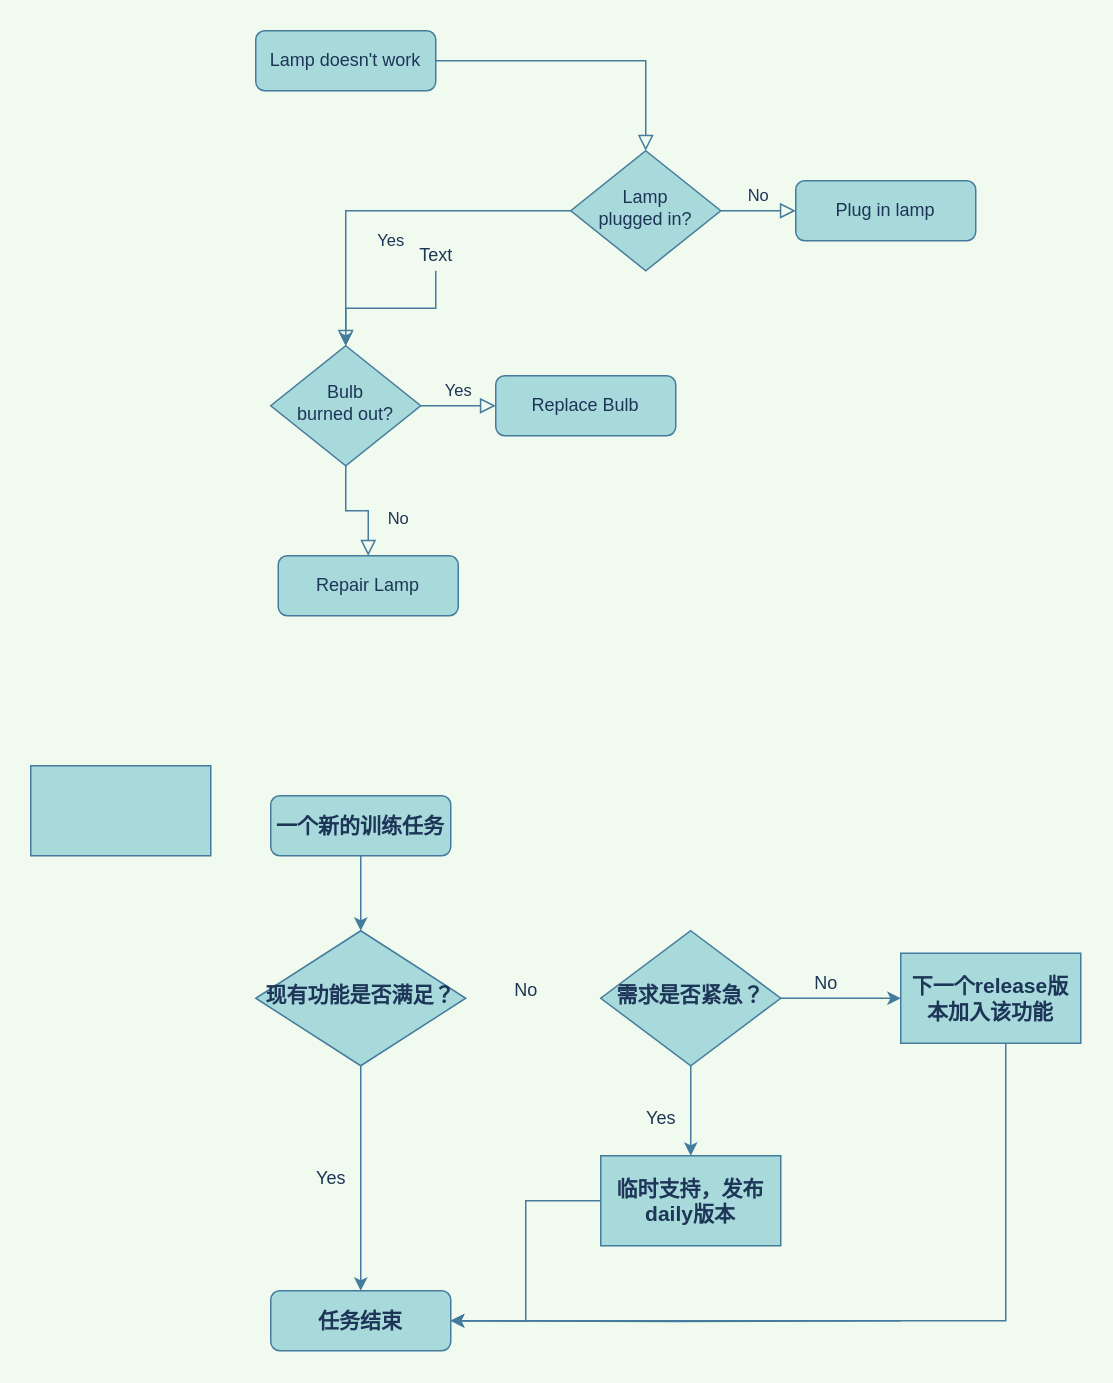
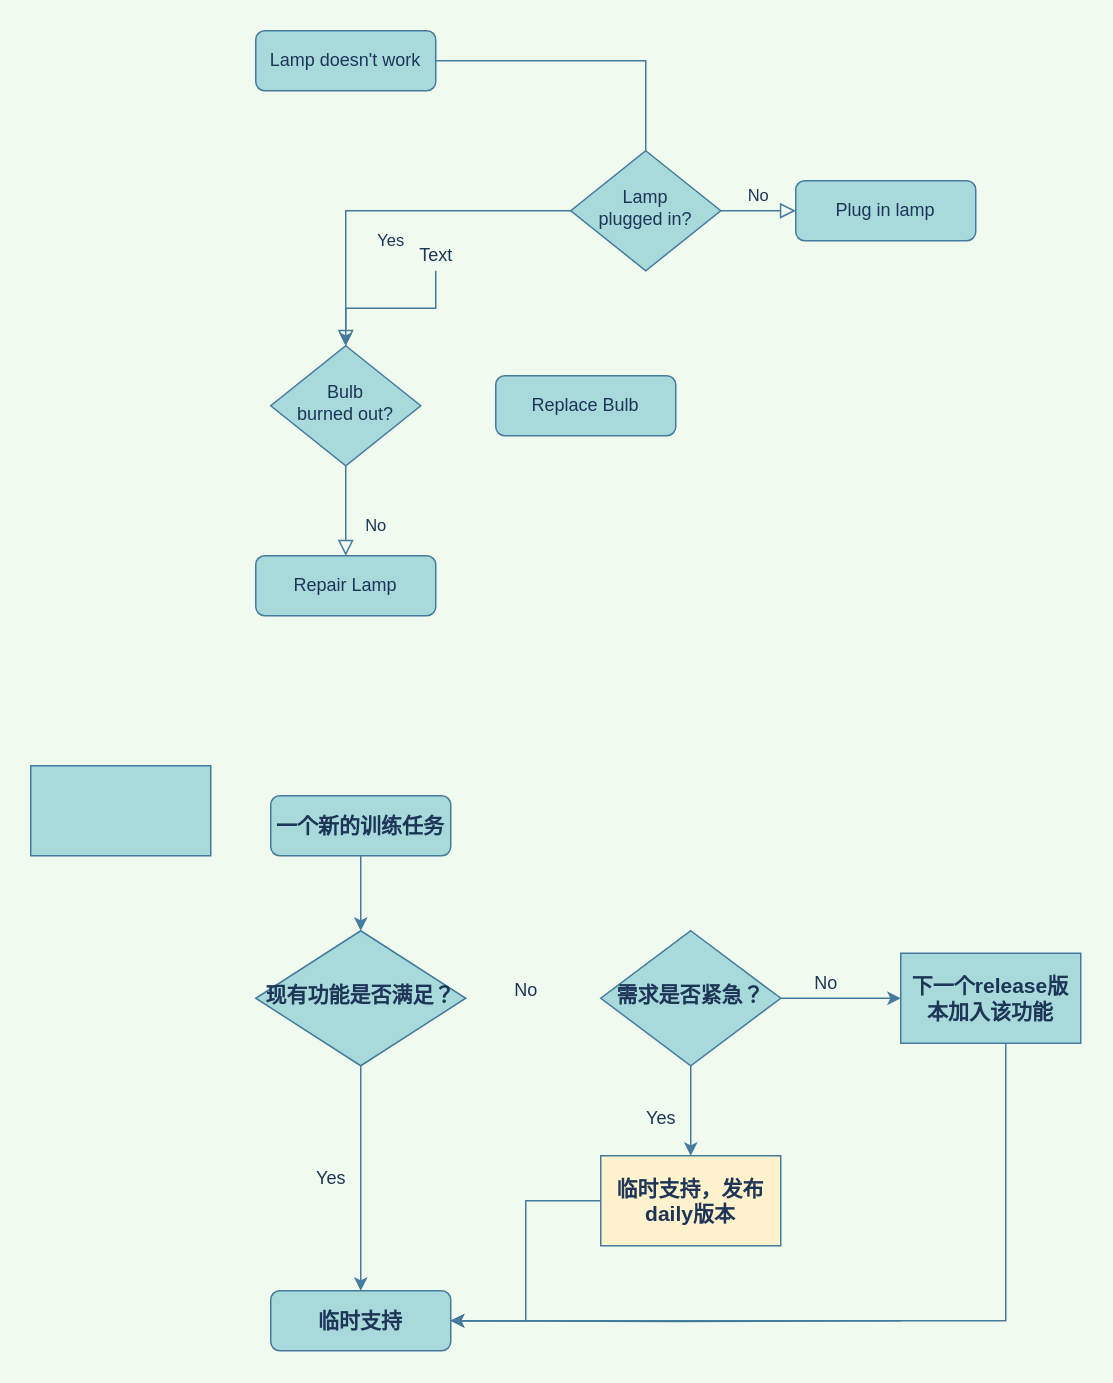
edge "Lamp doesn't work" -> "Lamp plugged in?": arrowhead block -> none
edge "Bulb burned out?" -> "Replace Bulb": removed, label "Yes"
node "Repair Lamp": moved (368, 586) -> (346, 586)
node "临时支持，发布daily版本": fillcolor #a8dadc -> #fff2cc
node "任务结束": label "任务结束" -> "临时支持"
